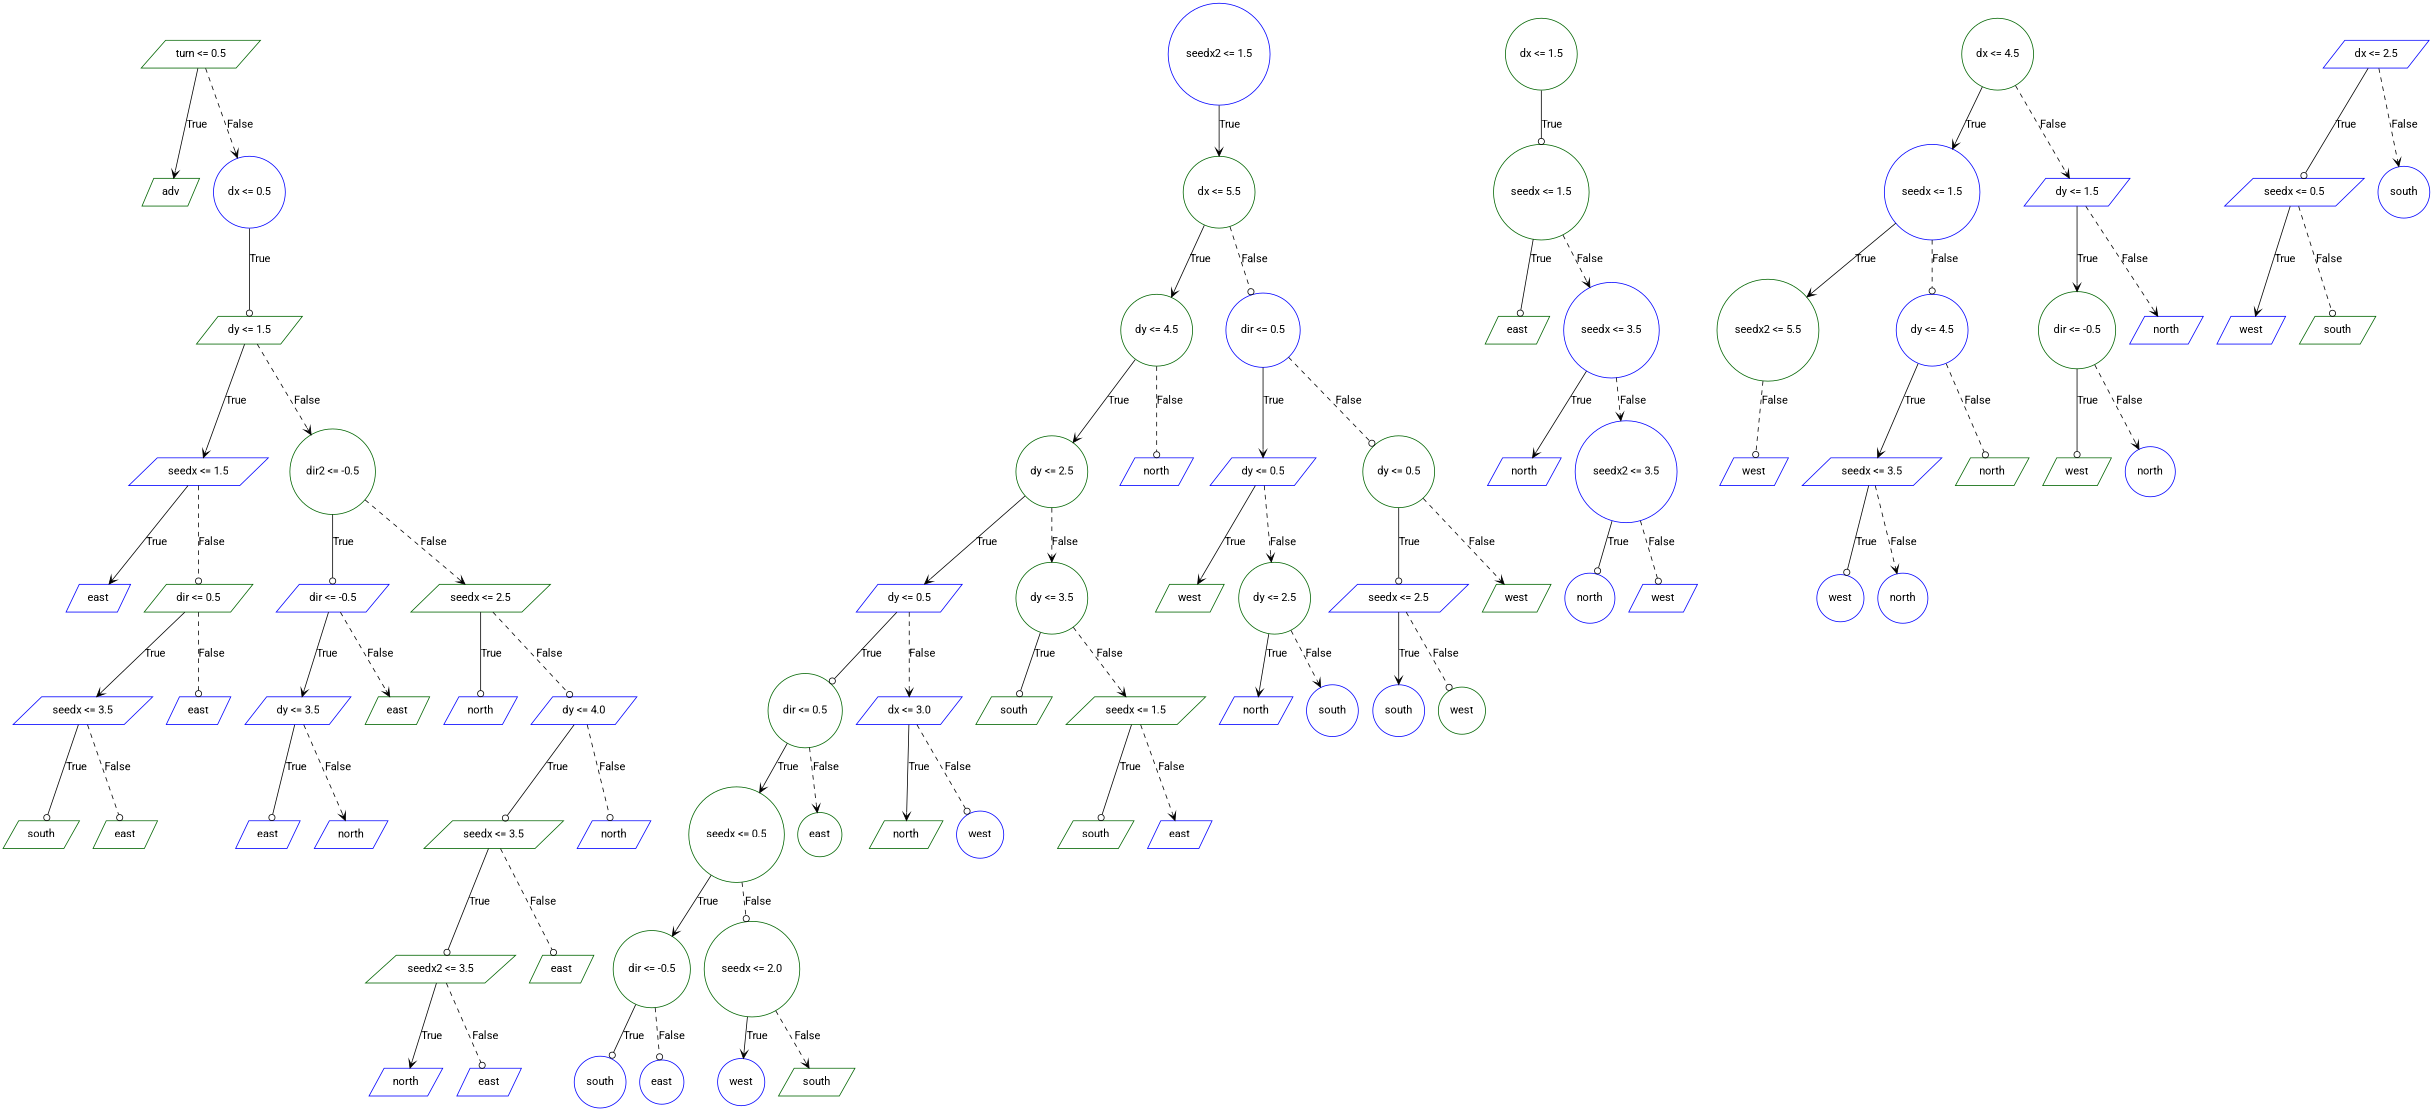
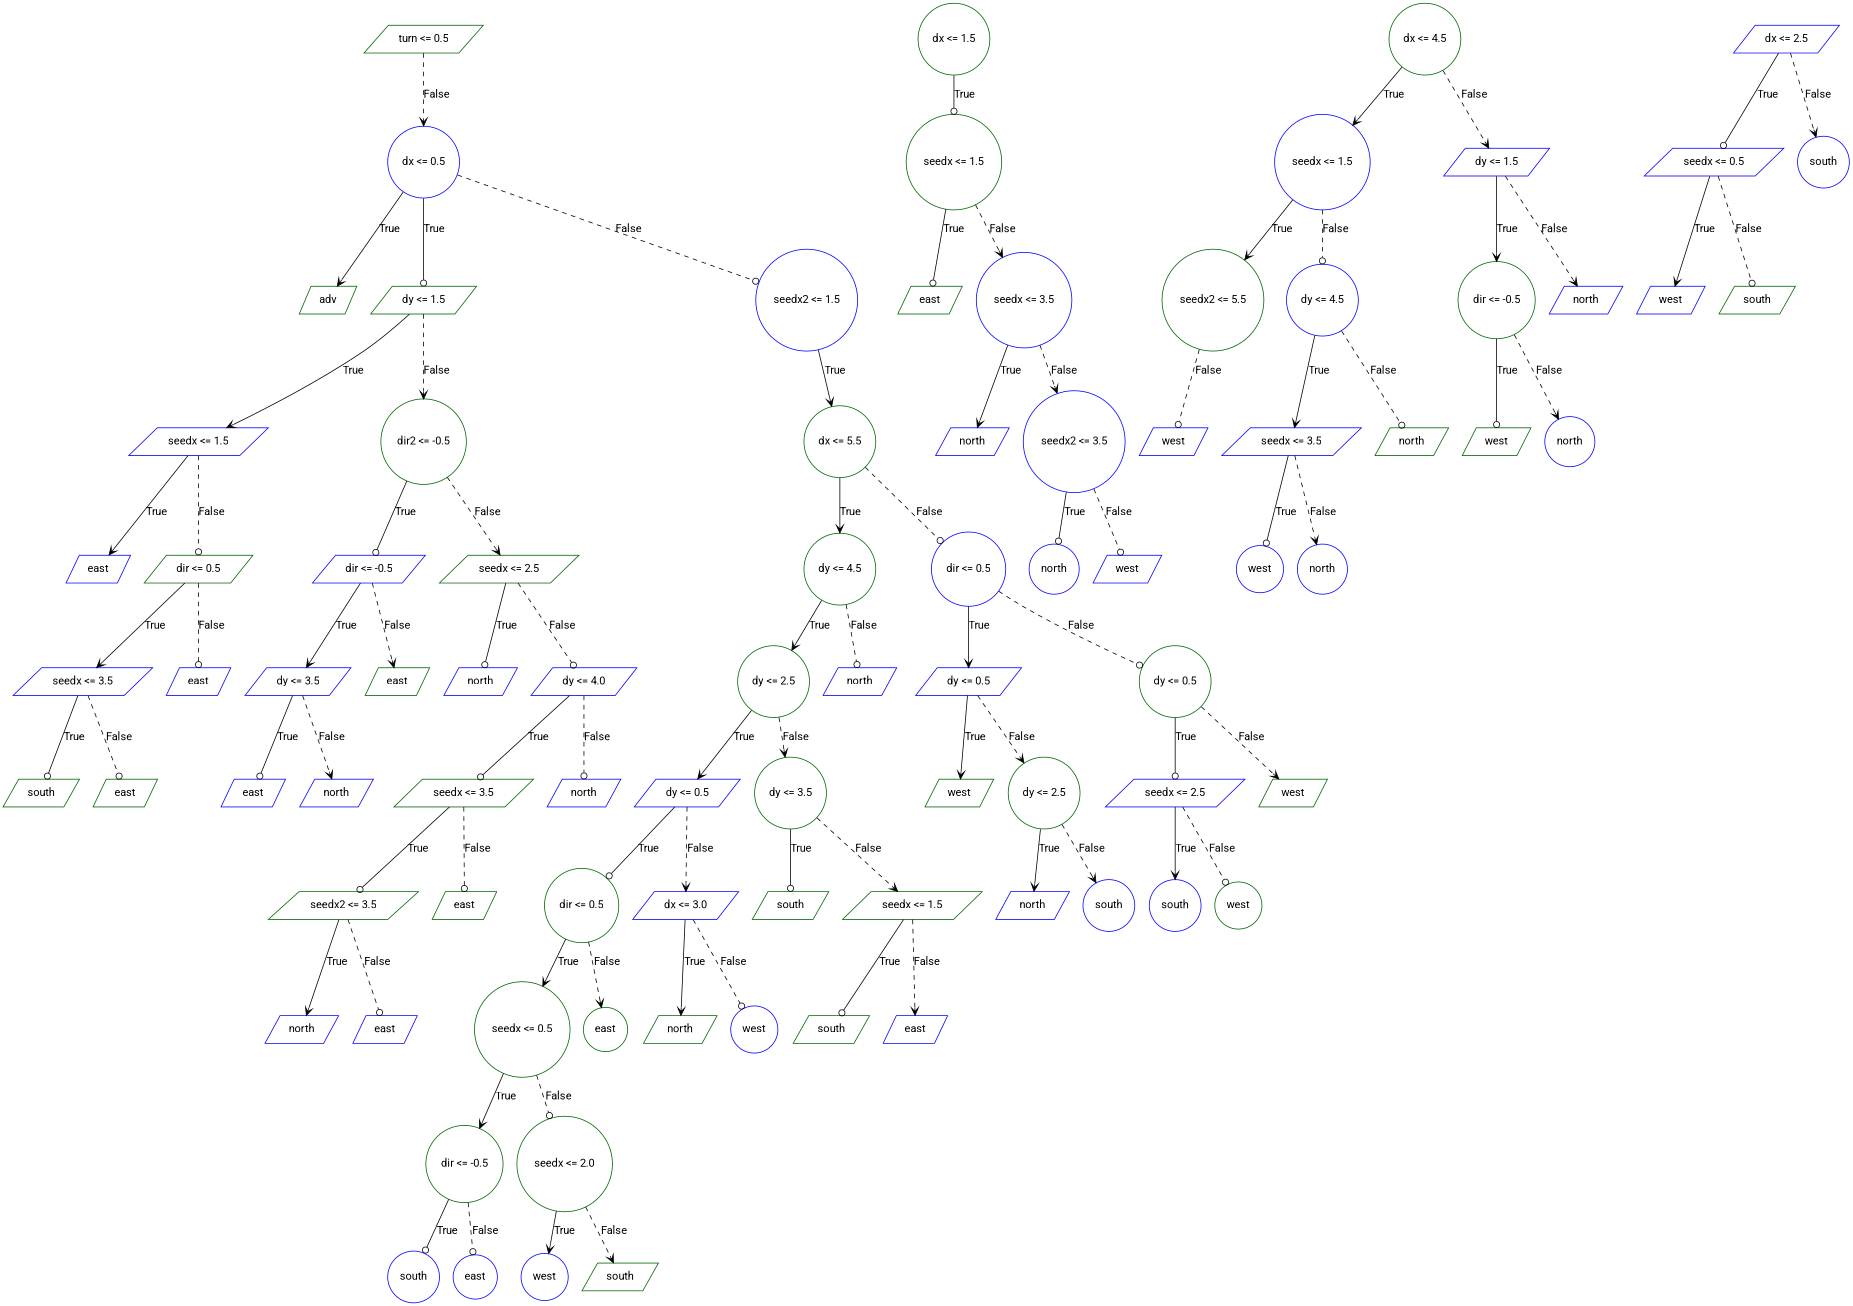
edge "turn <= 0.5" -> "adv": now "dx <= 0.5" -> "adv"
edge "dx <= 0.5" -> "seedx2 <= 1.5": added, label "False"
